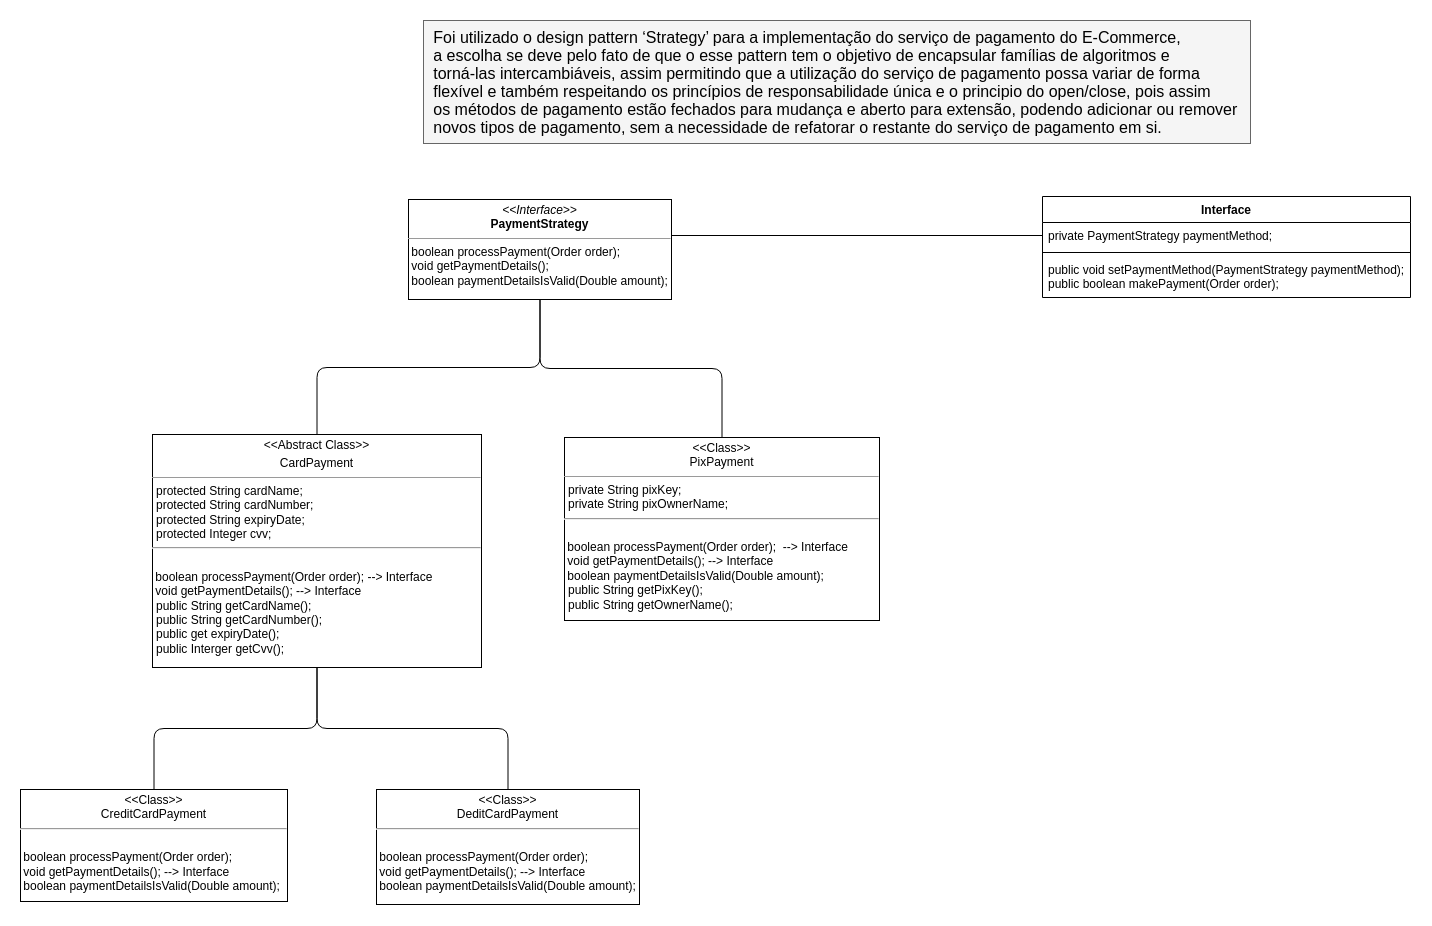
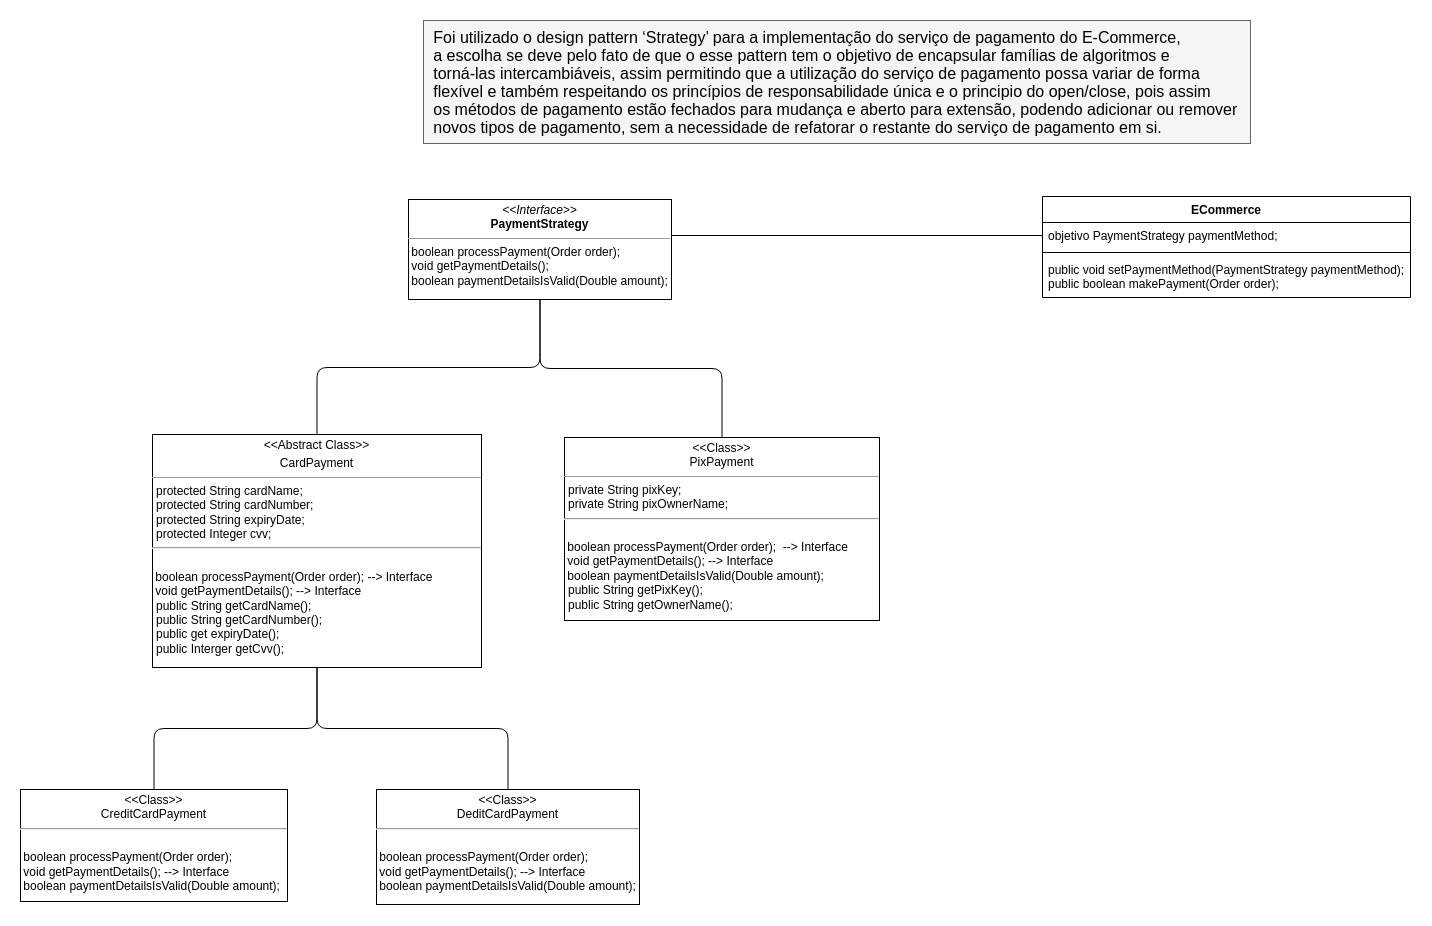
node "Interface": label "Interface" -> "ECommerce"
node "private PaymentStrategy paymentMethod;": label "private PaymentStrategy paymentMethod;" -> "objetivo PaymentStrategy paymentMethod;"
